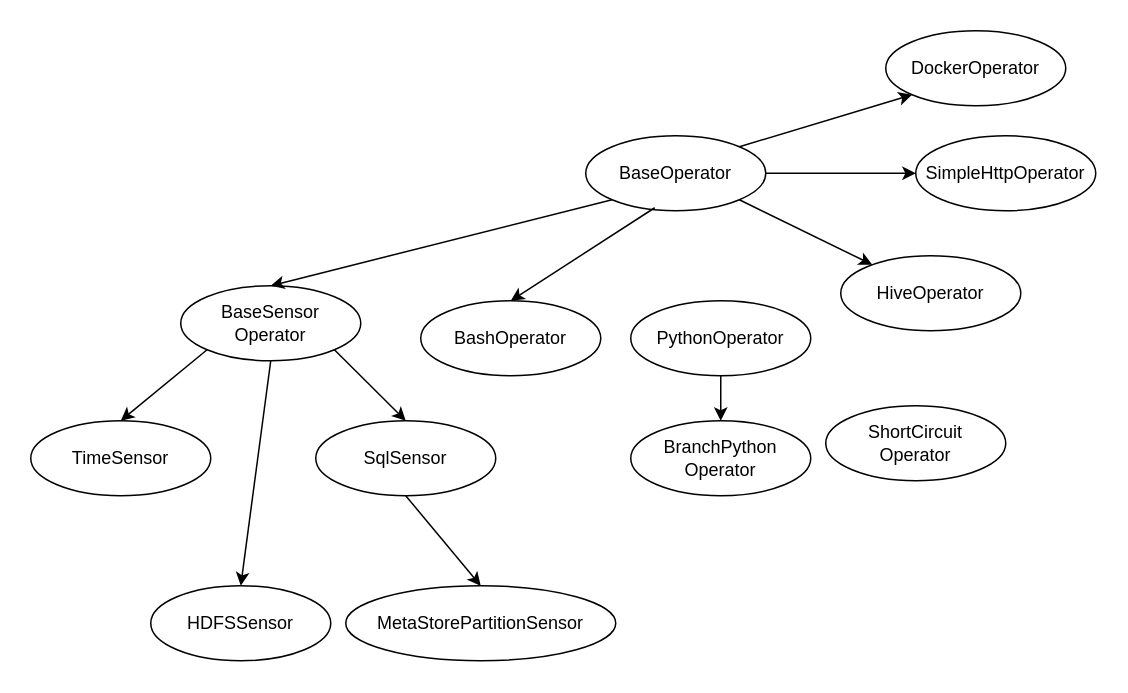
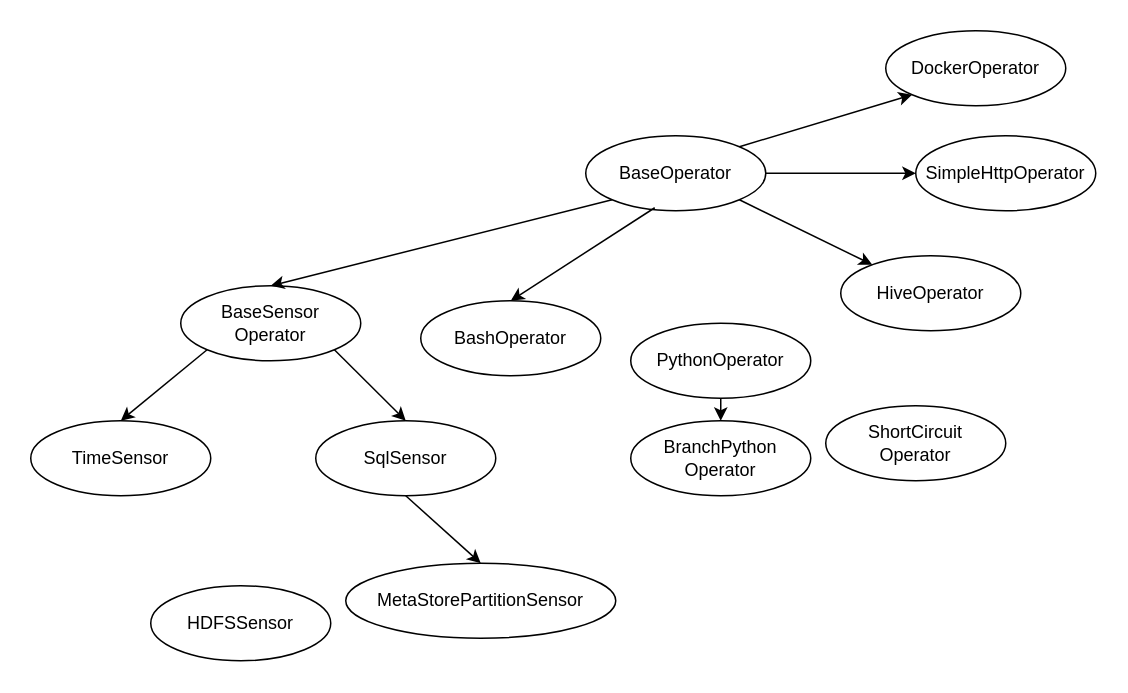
node "PythonOperator": moved (721, 338) -> (721, 361)
edge "BaseSensor Operator" -> "HDFSSensor": removed
node "MetaStorePartitionSensor": moved (481, 623) -> (481, 601)
